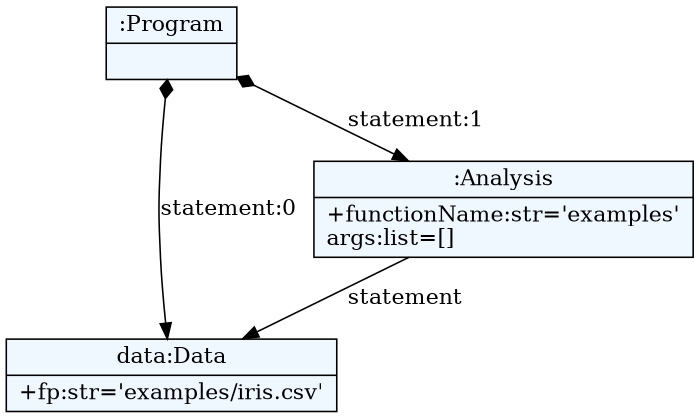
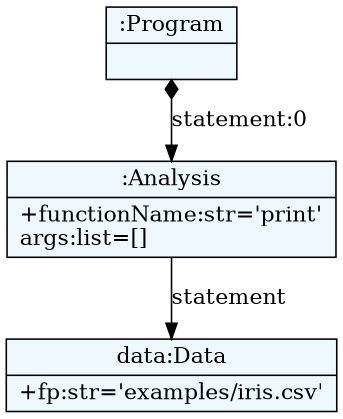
edge ":Program" -- ":Analysis": label "statement:1" -> "statement:0"
edge ":Program" -- "data:Data": removed, label "statement:0"
node ":Analysis": text "+functionName:str='examples'" -> "+functionName:str='print'"
